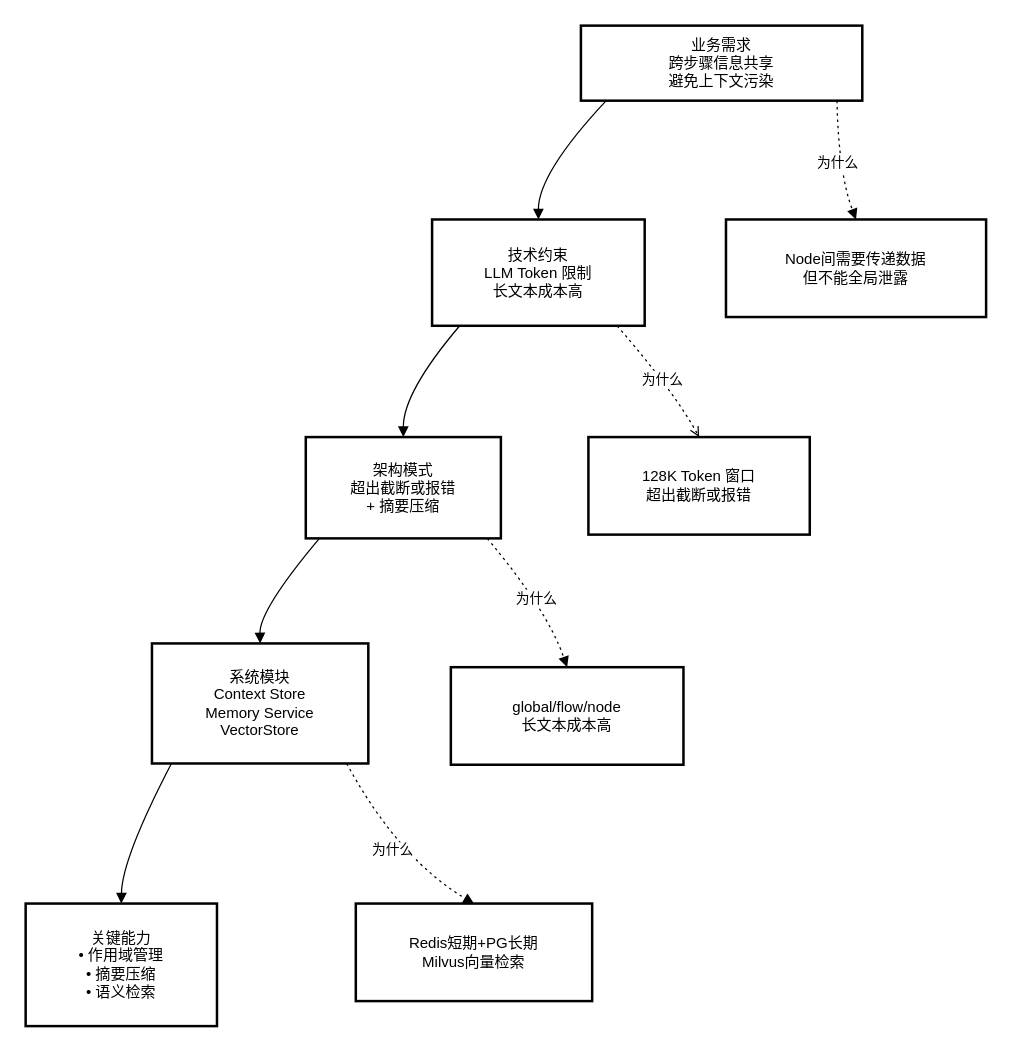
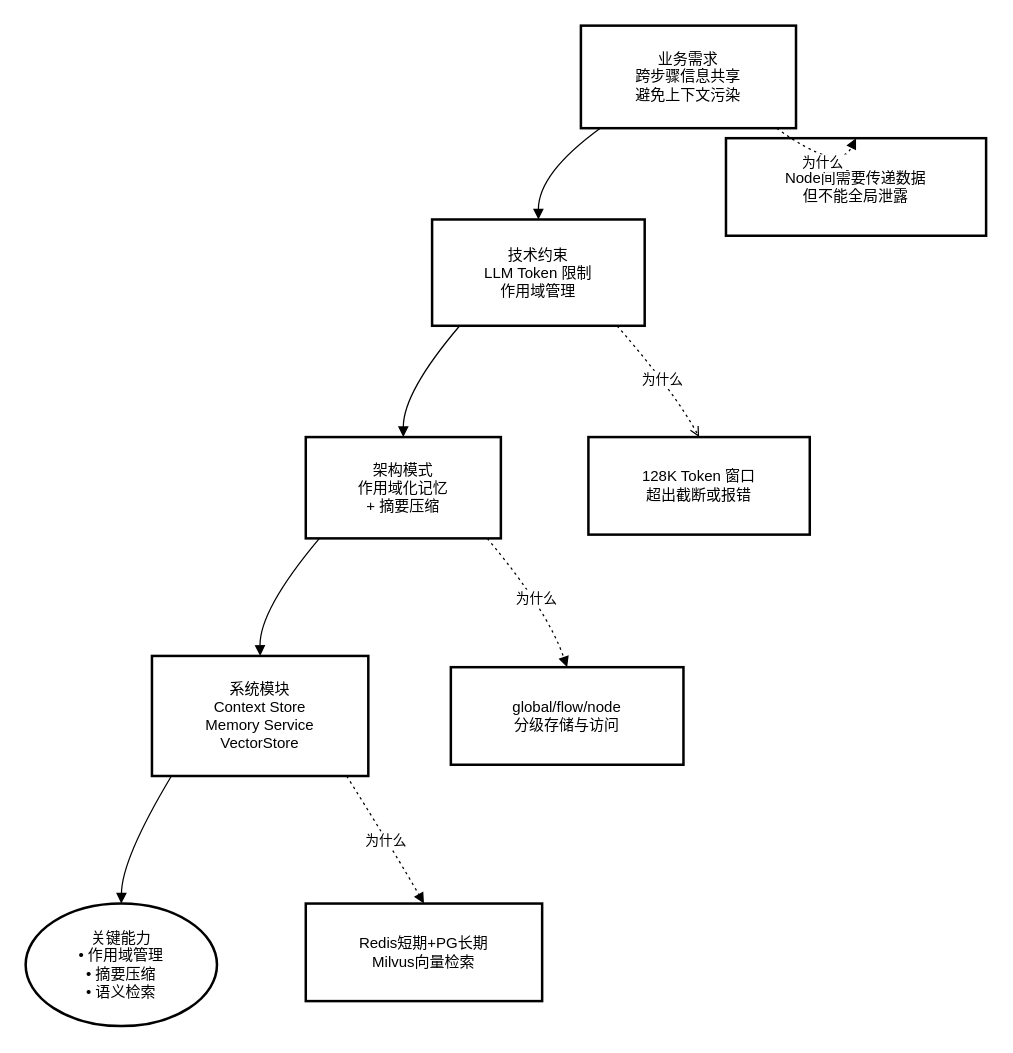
node "业务需求 跨步骤信息共享 避免上下文污染": size 281x75 -> 215x103
node "Node间需要传递数据 但不能全局泄露": moved (856, 268) -> (856, 187)
node "技术约束 LLM Token 限制 长文本成本高": label "技术约束 LLM Token 限制 长文本成本高" -> "技术约束 LLM Token 限制 作用域管理"
node "架构模式 超出截断或报错 + 摘要压缩": label "架构模式 超出截断或报错 + 摘要压缩" -> "架构模式 作用域化记忆 + 摘要压缩"
node "系统模块 Context Store Memory Service VectorStore": moved (260, 703) -> (260, 716)
node "global/flow/node 长文本成本高": label "global/flow/node 长文本成本高" -> "global/flow/node 分级存储与访问"
node "Redis短期+PG长期 Milvus向量检索": moved (474, 952) -> (424, 952)
node "关键能力 • 作用域管理 • 摘要压缩 • 语义检索": shape rectangle -> ellipse
